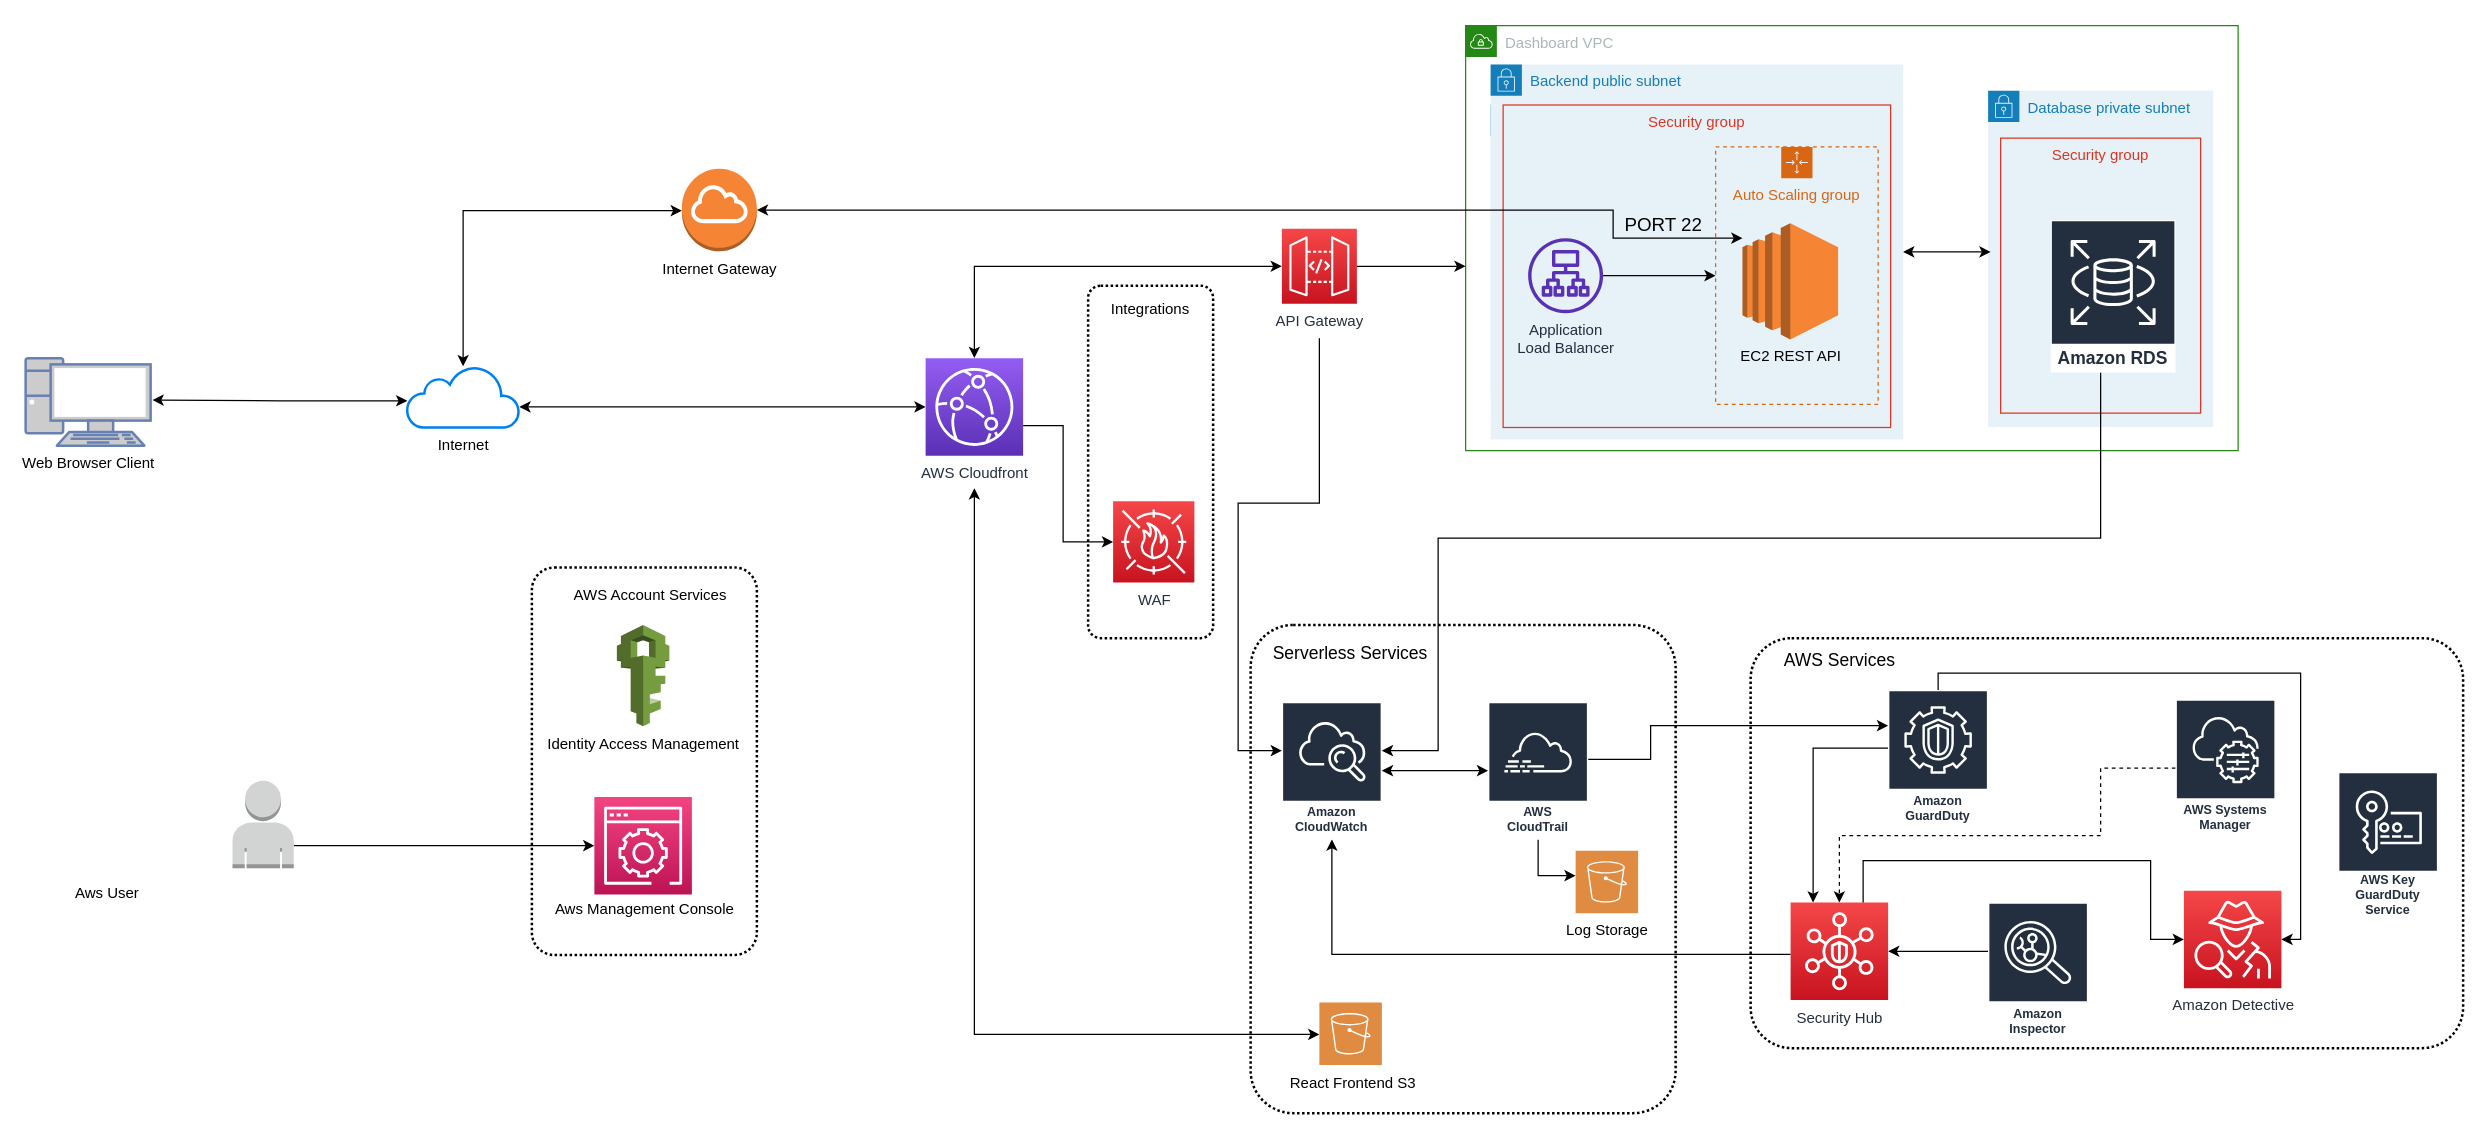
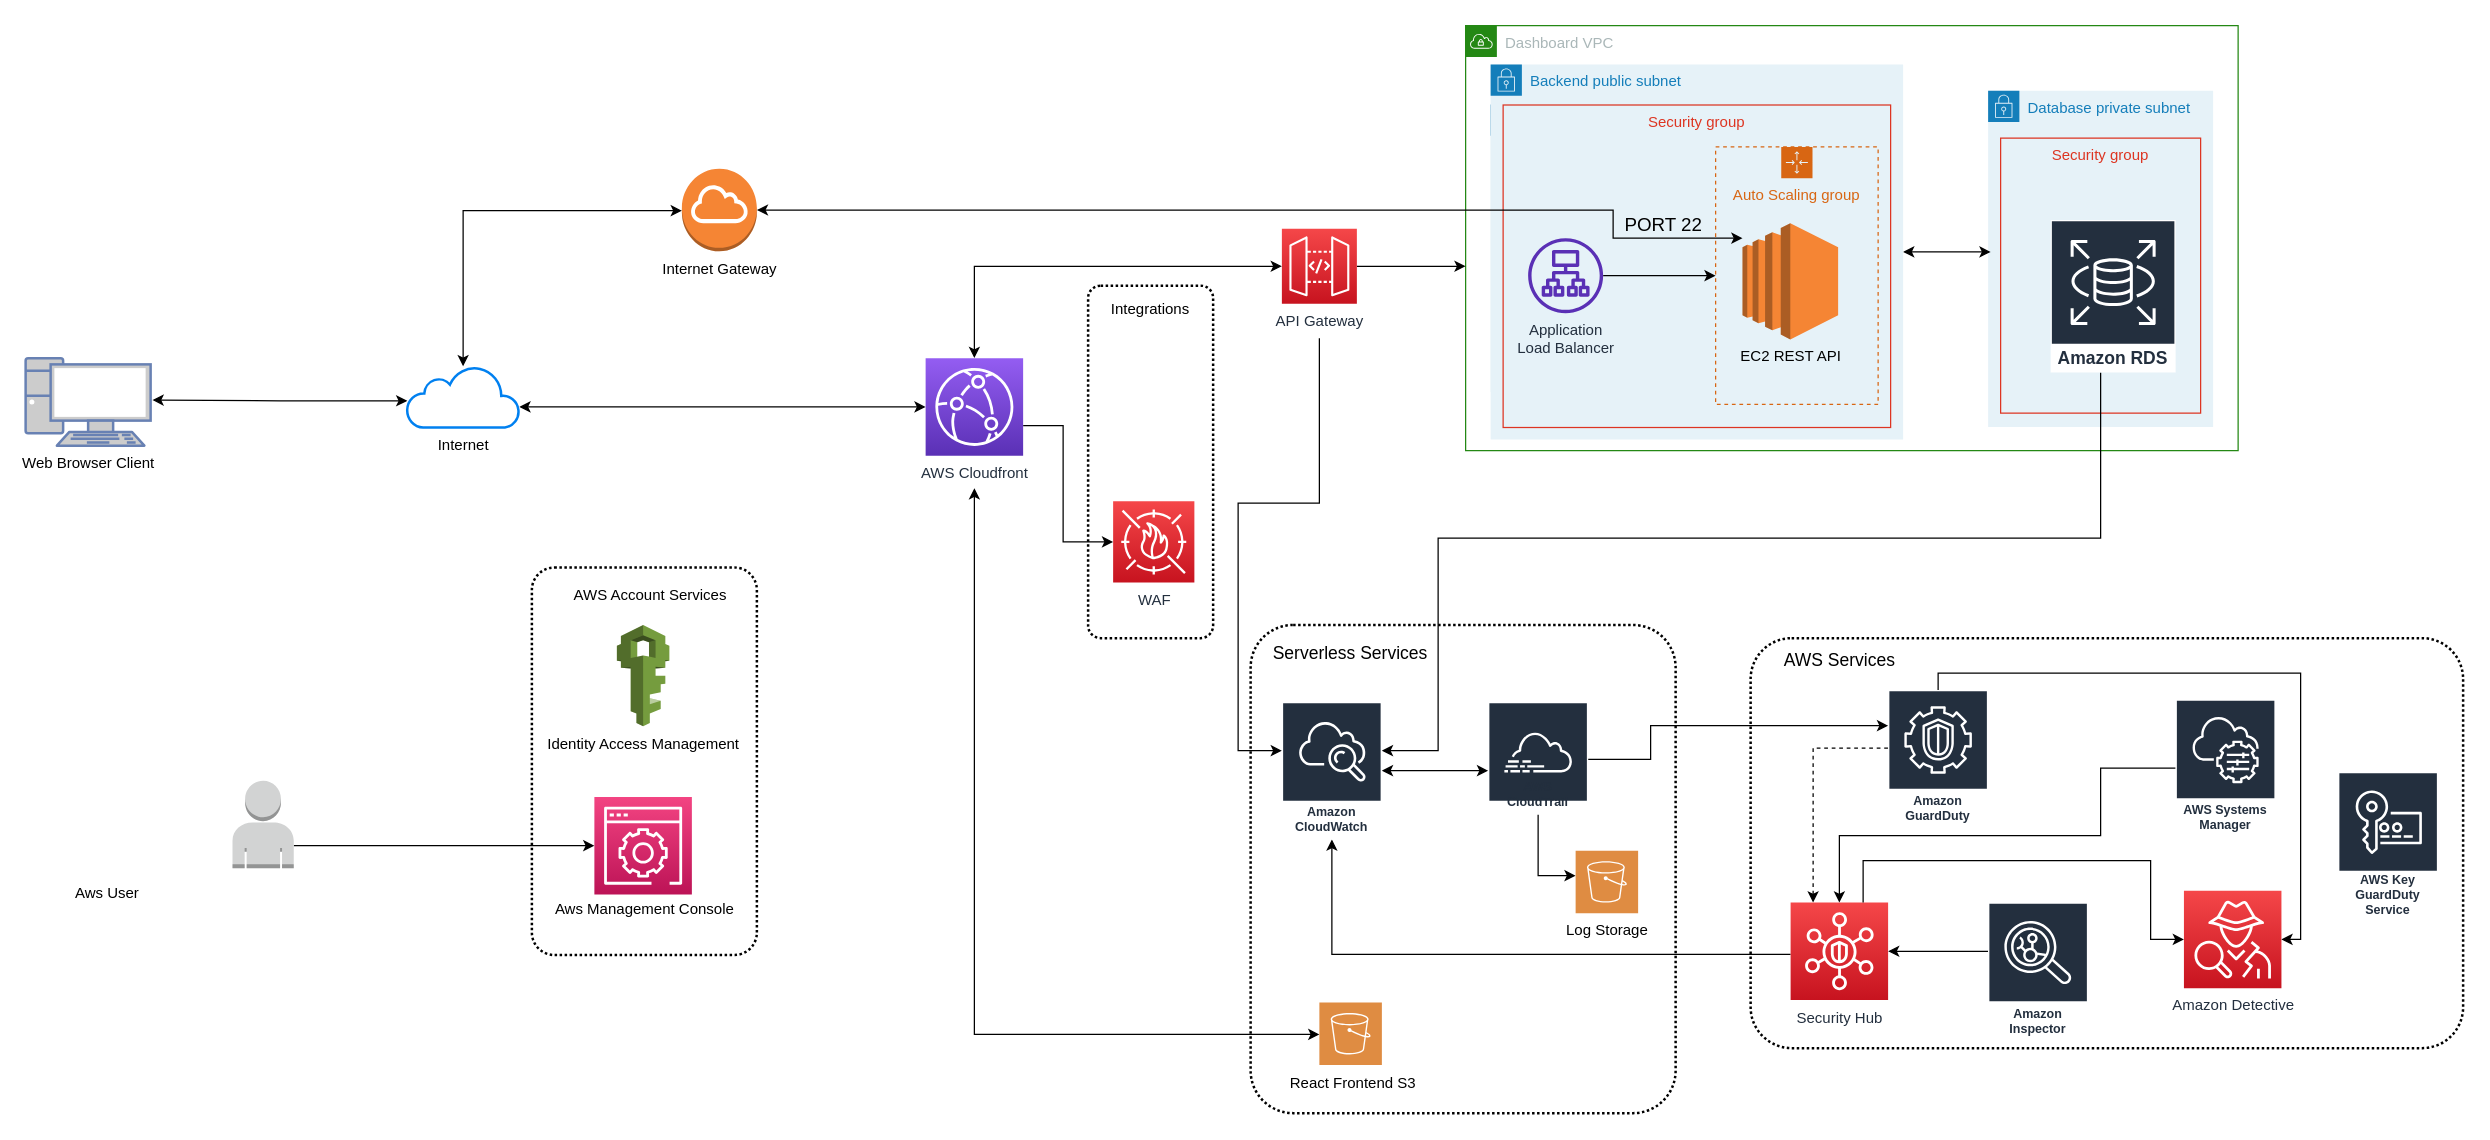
node "AWS CloudTrail": size 100x138 -> 100x113
edge "Amazon GuardDuty" -> "Security Hub": style solid -> dashed
edge "AWS Systems Manager" -> "Security Hub": style dashed -> solid
